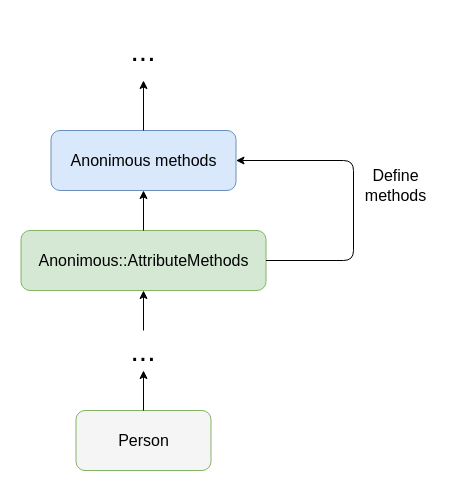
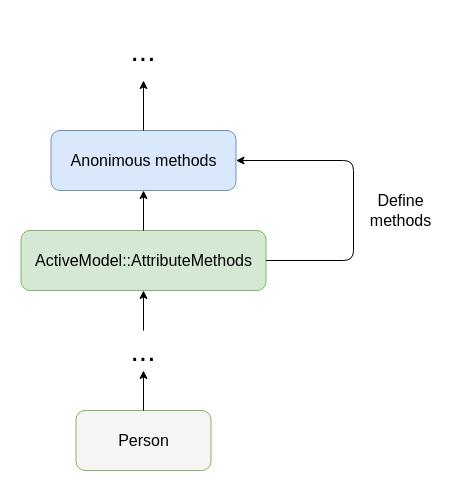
node "Define methods": moved (396, 186) -> (401, 211)
node "Anonimous::AttributeMethods": label "Anonimous::AttributeMethods" -> "ActiveModel::AttributeMethods"
